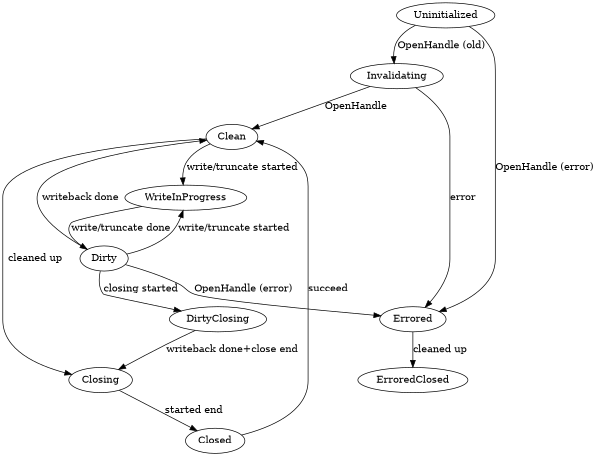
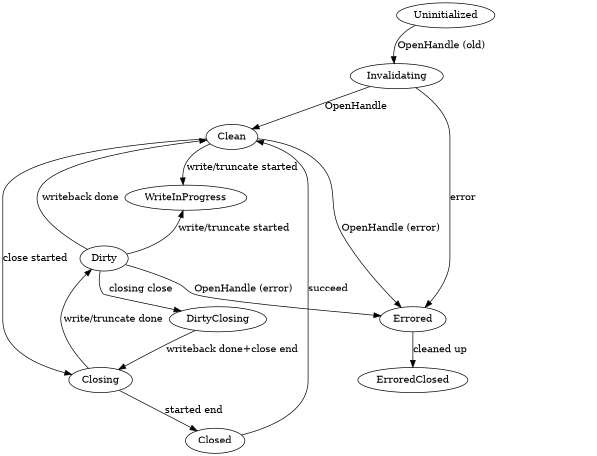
edge "Uninitialized" -> "Errored": now "Clean" -> "Errored"
edge "WriteInProgress" -> "Dirty": now "Closing" -> "Dirty"
edge "Clean" -> "Closing": label "cleaned up" -> "close started"
edge "Dirty" -> "DirtyClosing": label "closing started" -> "closing close"
